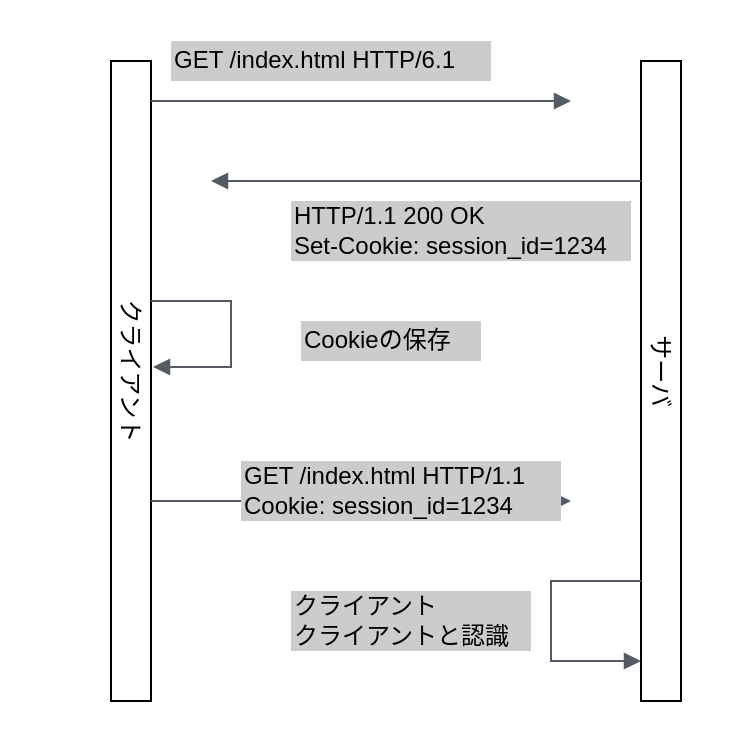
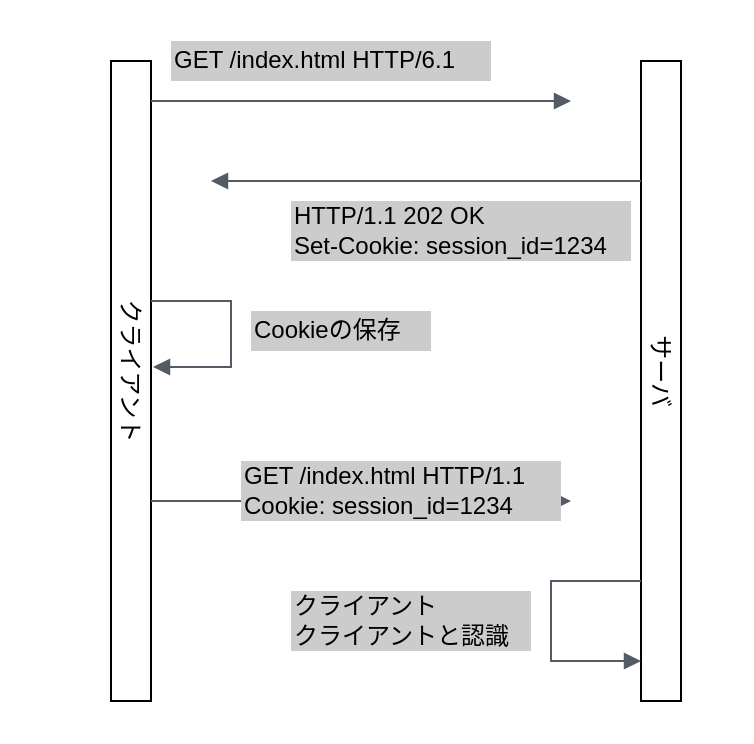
node "HTTP/1.1 200 OK Set-Cookie: session_id=1234": label "HTTP/1.1 200 OK Set-Cookie: session_id=1234" -> "HTTP/1.1 202 OK Set-Cookie: session_id=1234"
node "Cookieの保存": moved (391, 341) -> (341, 331)
